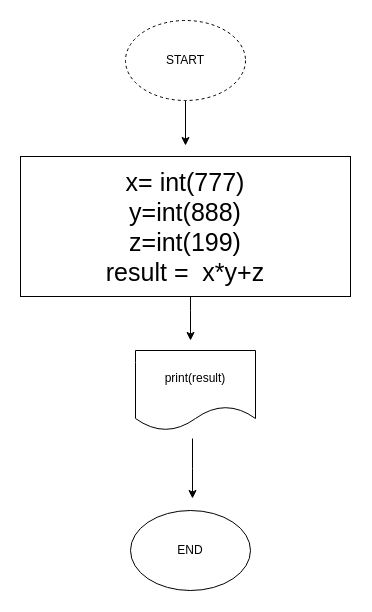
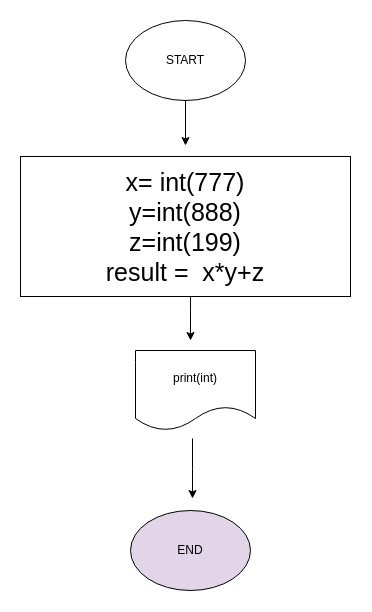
node "START": style dashed -> solid
node "print(result)": label "print(result)" -> "print(int)"
node "END": fillcolor #ffffff -> #e1d5e7
